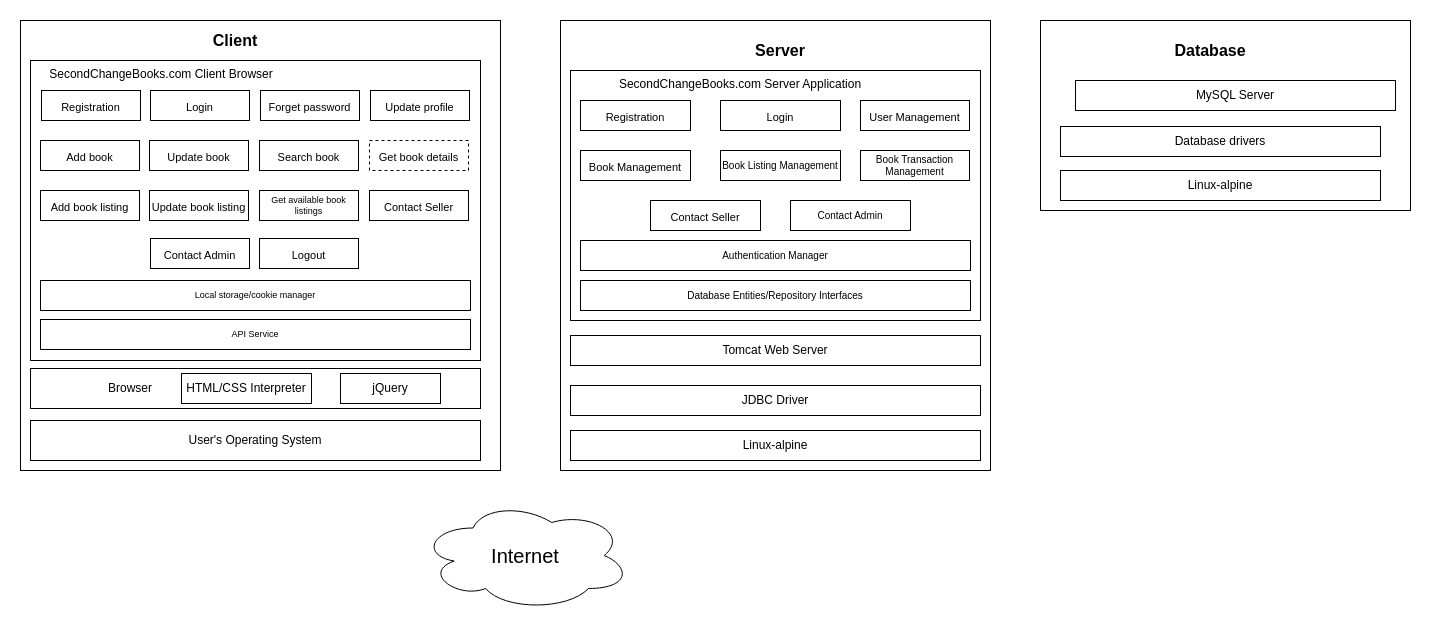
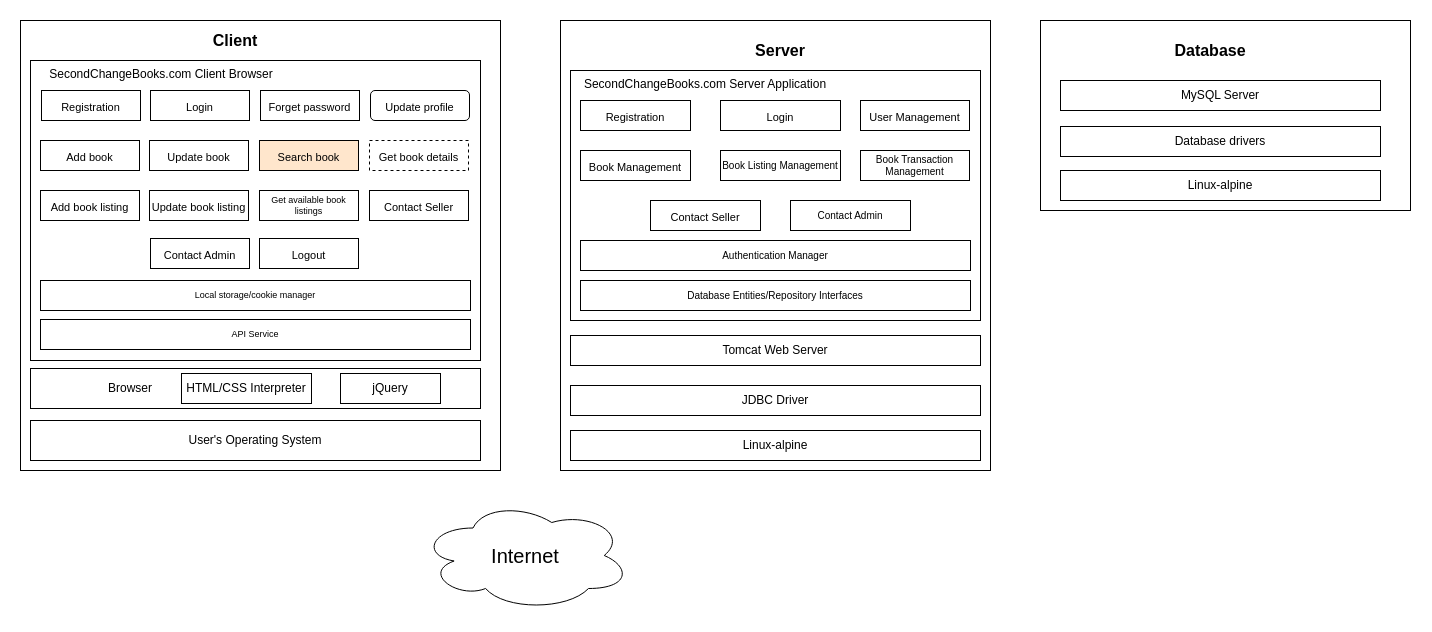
node "SecondChangeBooks.com Server Application": moved (741, 85) -> (706, 85)
node "MySQL Server": moved (1236, 96) -> (1221, 96)
node "Update profile": shape rectangle -> rounded rectangle
node "Search book": fillcolor #ffffff -> #ffe6cc
